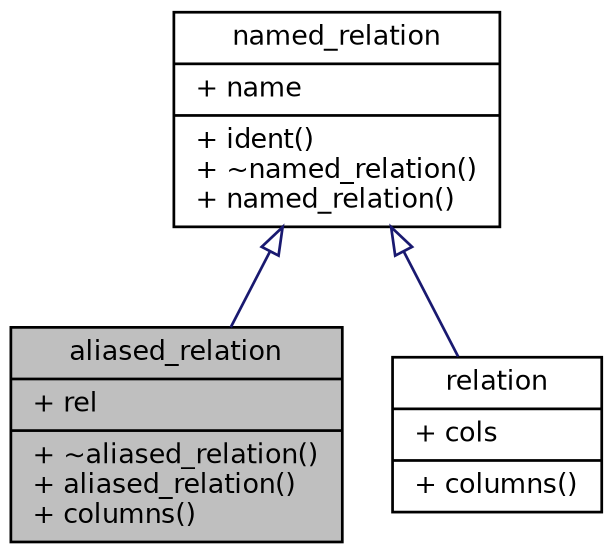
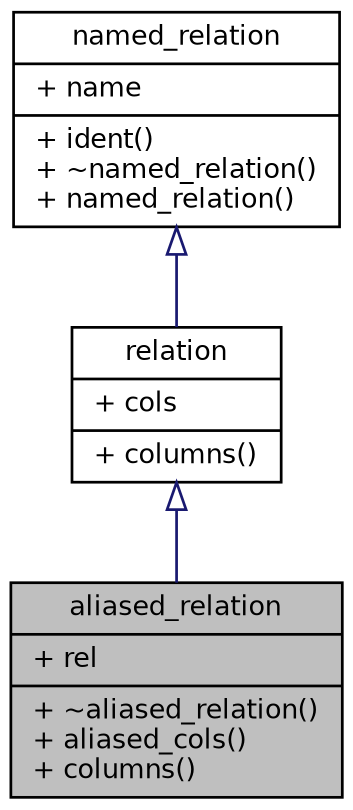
edge "aliased_relation" -> "named_relation": now "aliased_relation" -> "relation"
node "aliased_relation": text "+ aliased_relation()" -> "+ aliased_cols()"
